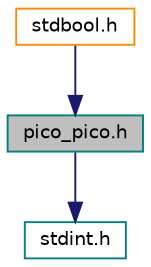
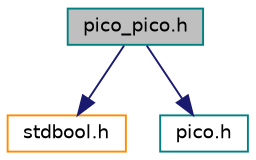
edge "stdbool.h" -> "pico_pico.h": reversed
node "stdint.h": label "stdint.h" -> "pico.h"
